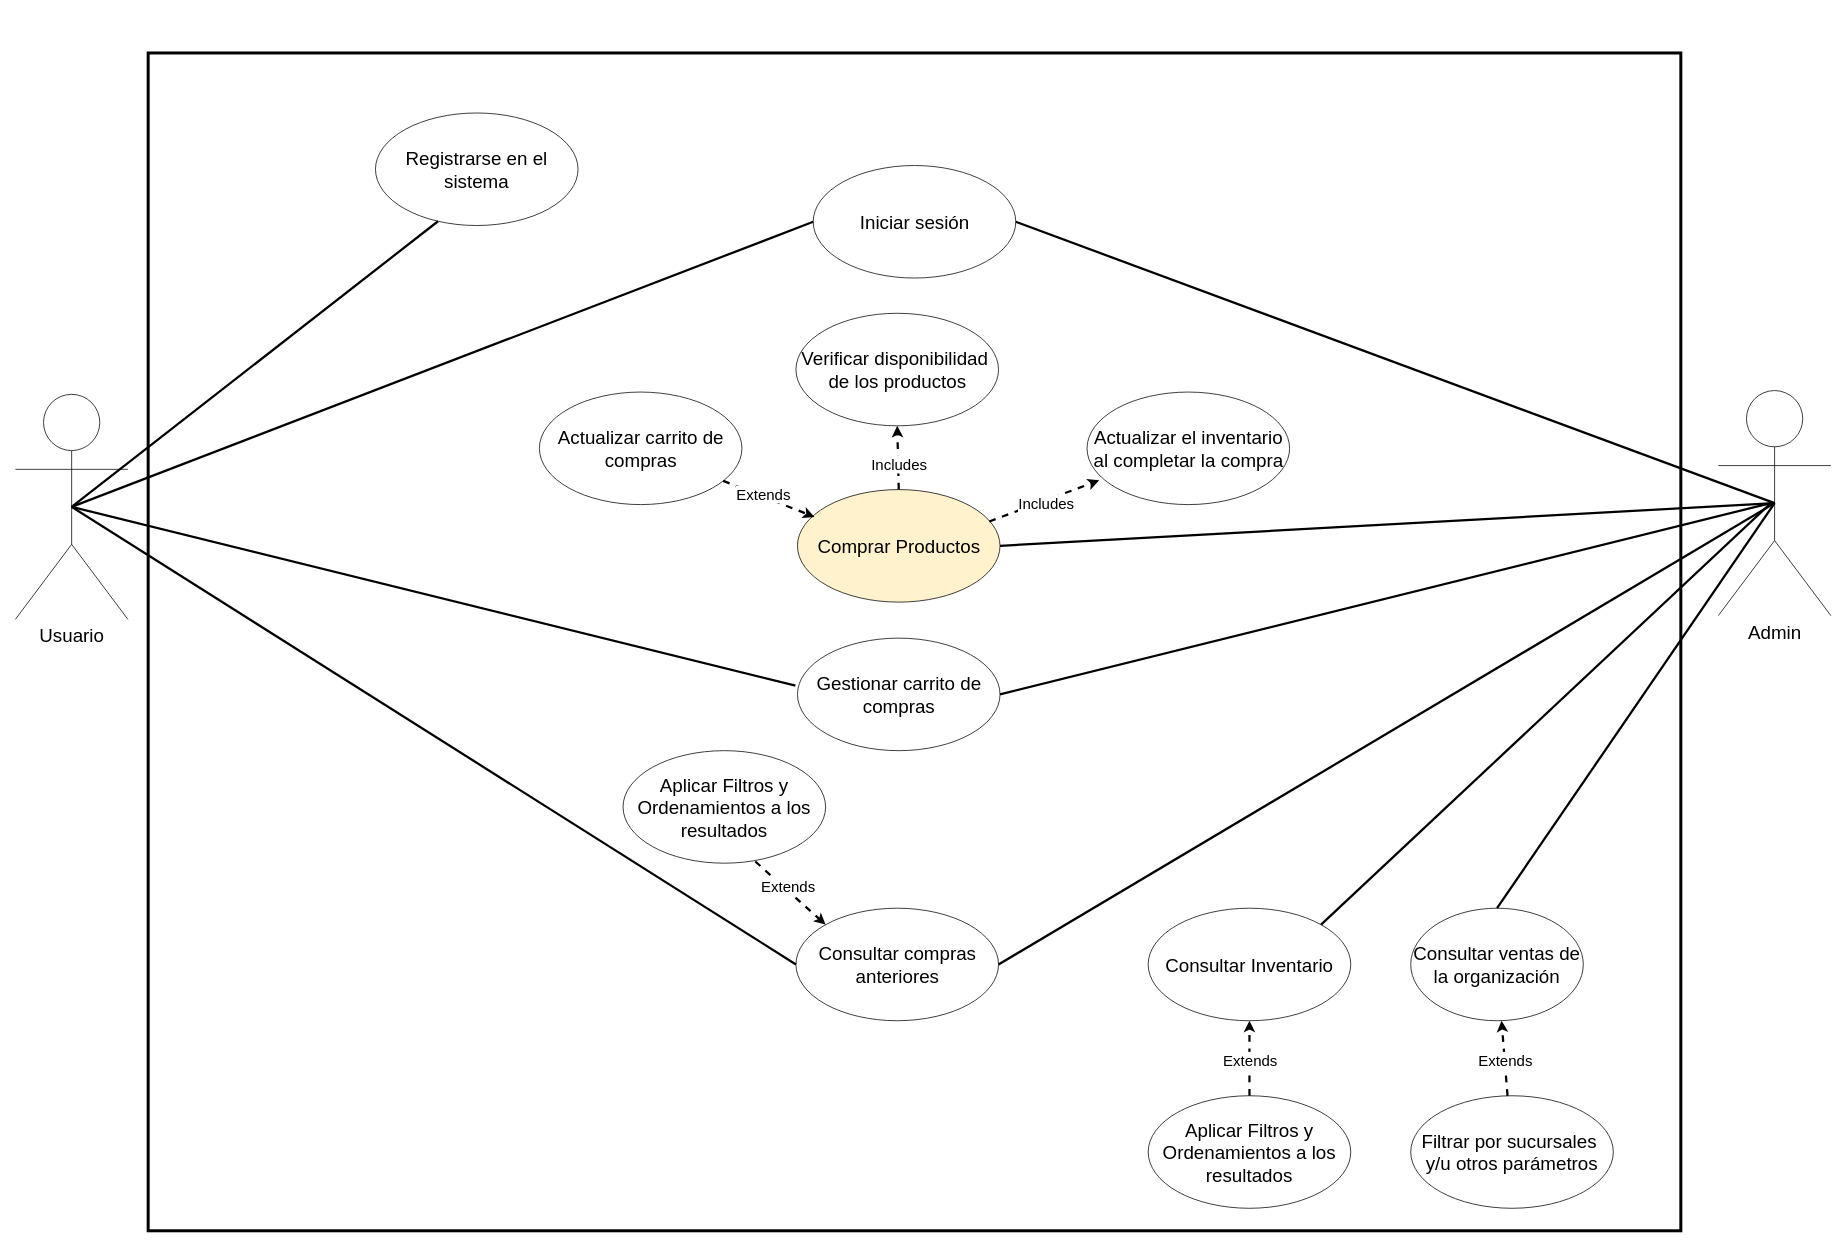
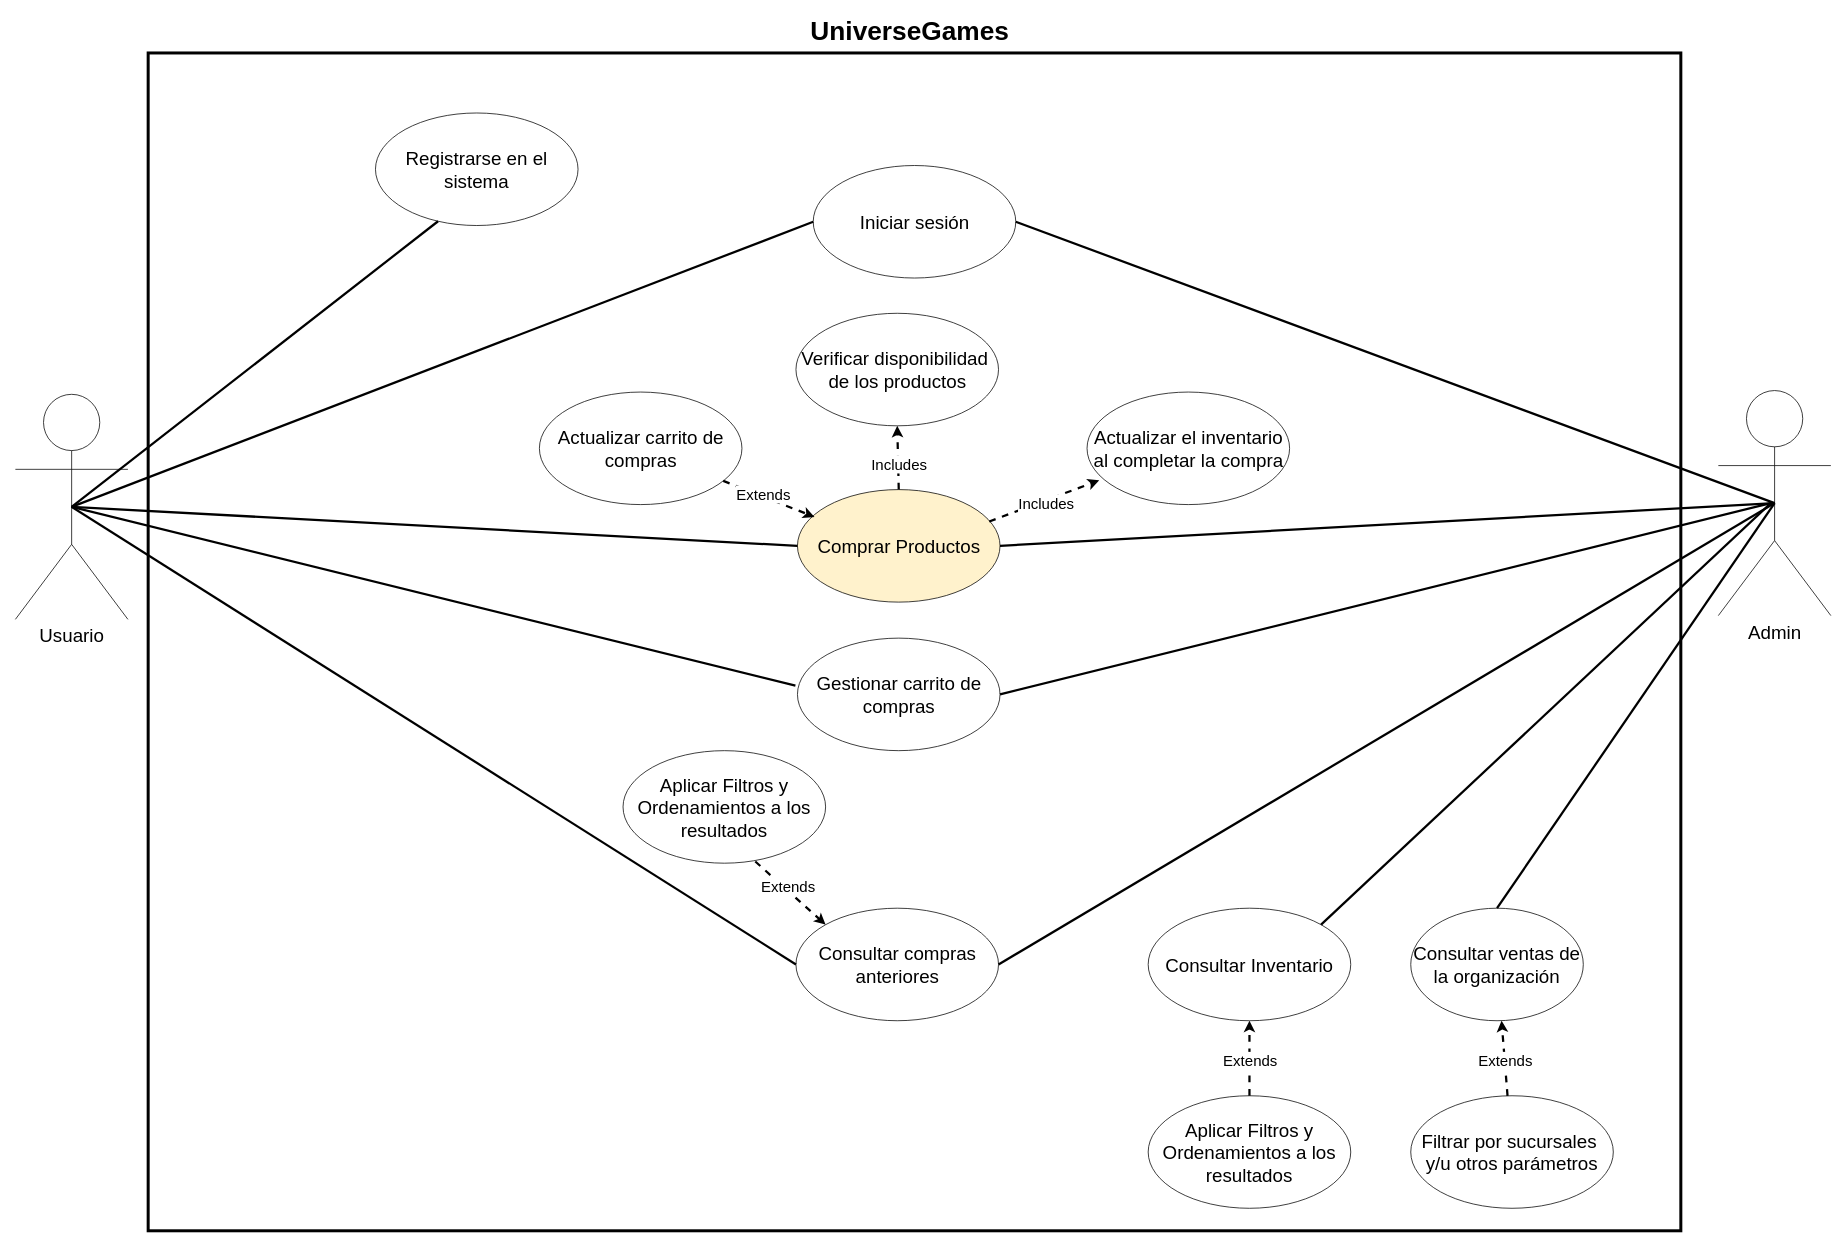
node "UniverseGames": added
edge "Usuario" -- "Comprar Productos": added
